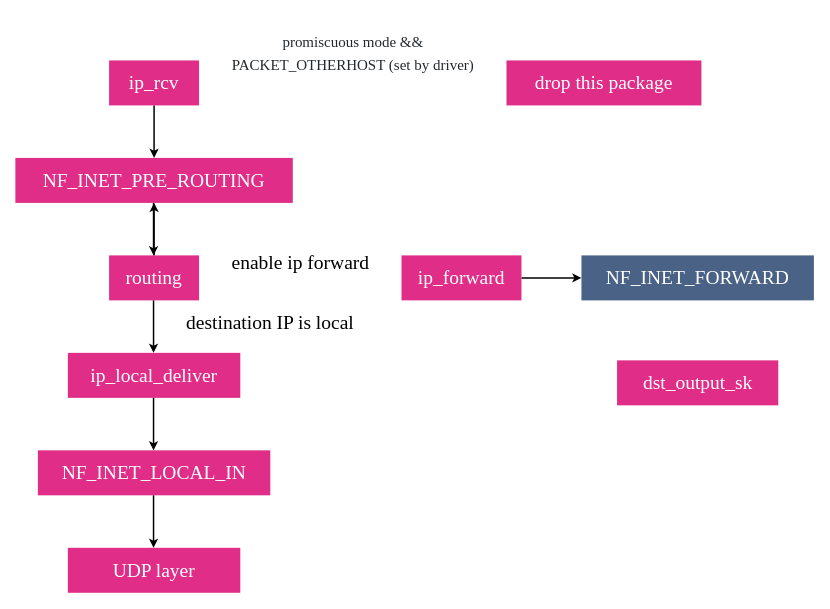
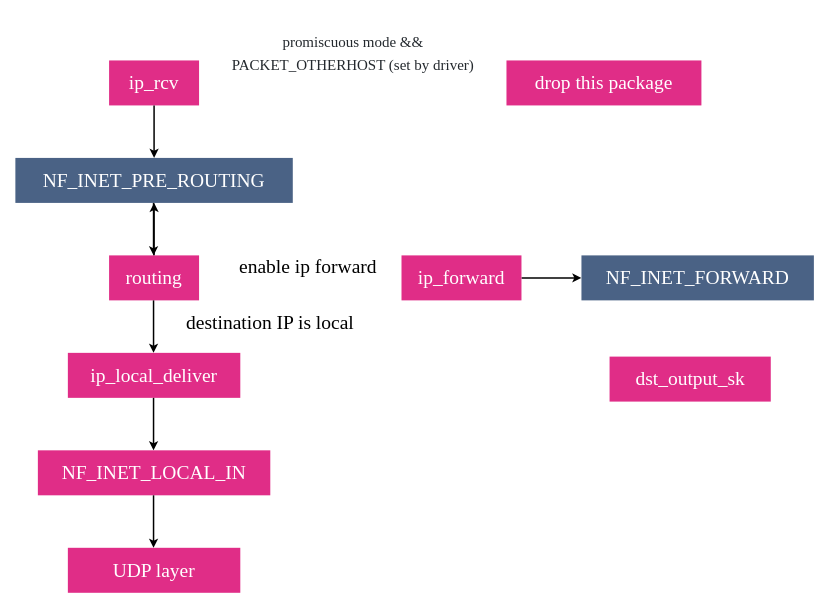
node "NF_INET_PRE_ROUTING": fillcolor #e02d87 -> #4a6285
node "enable ip forward": moved (300, 263) -> (308, 267)
node "dst_output_sk": moved (698, 383) -> (690, 379)
